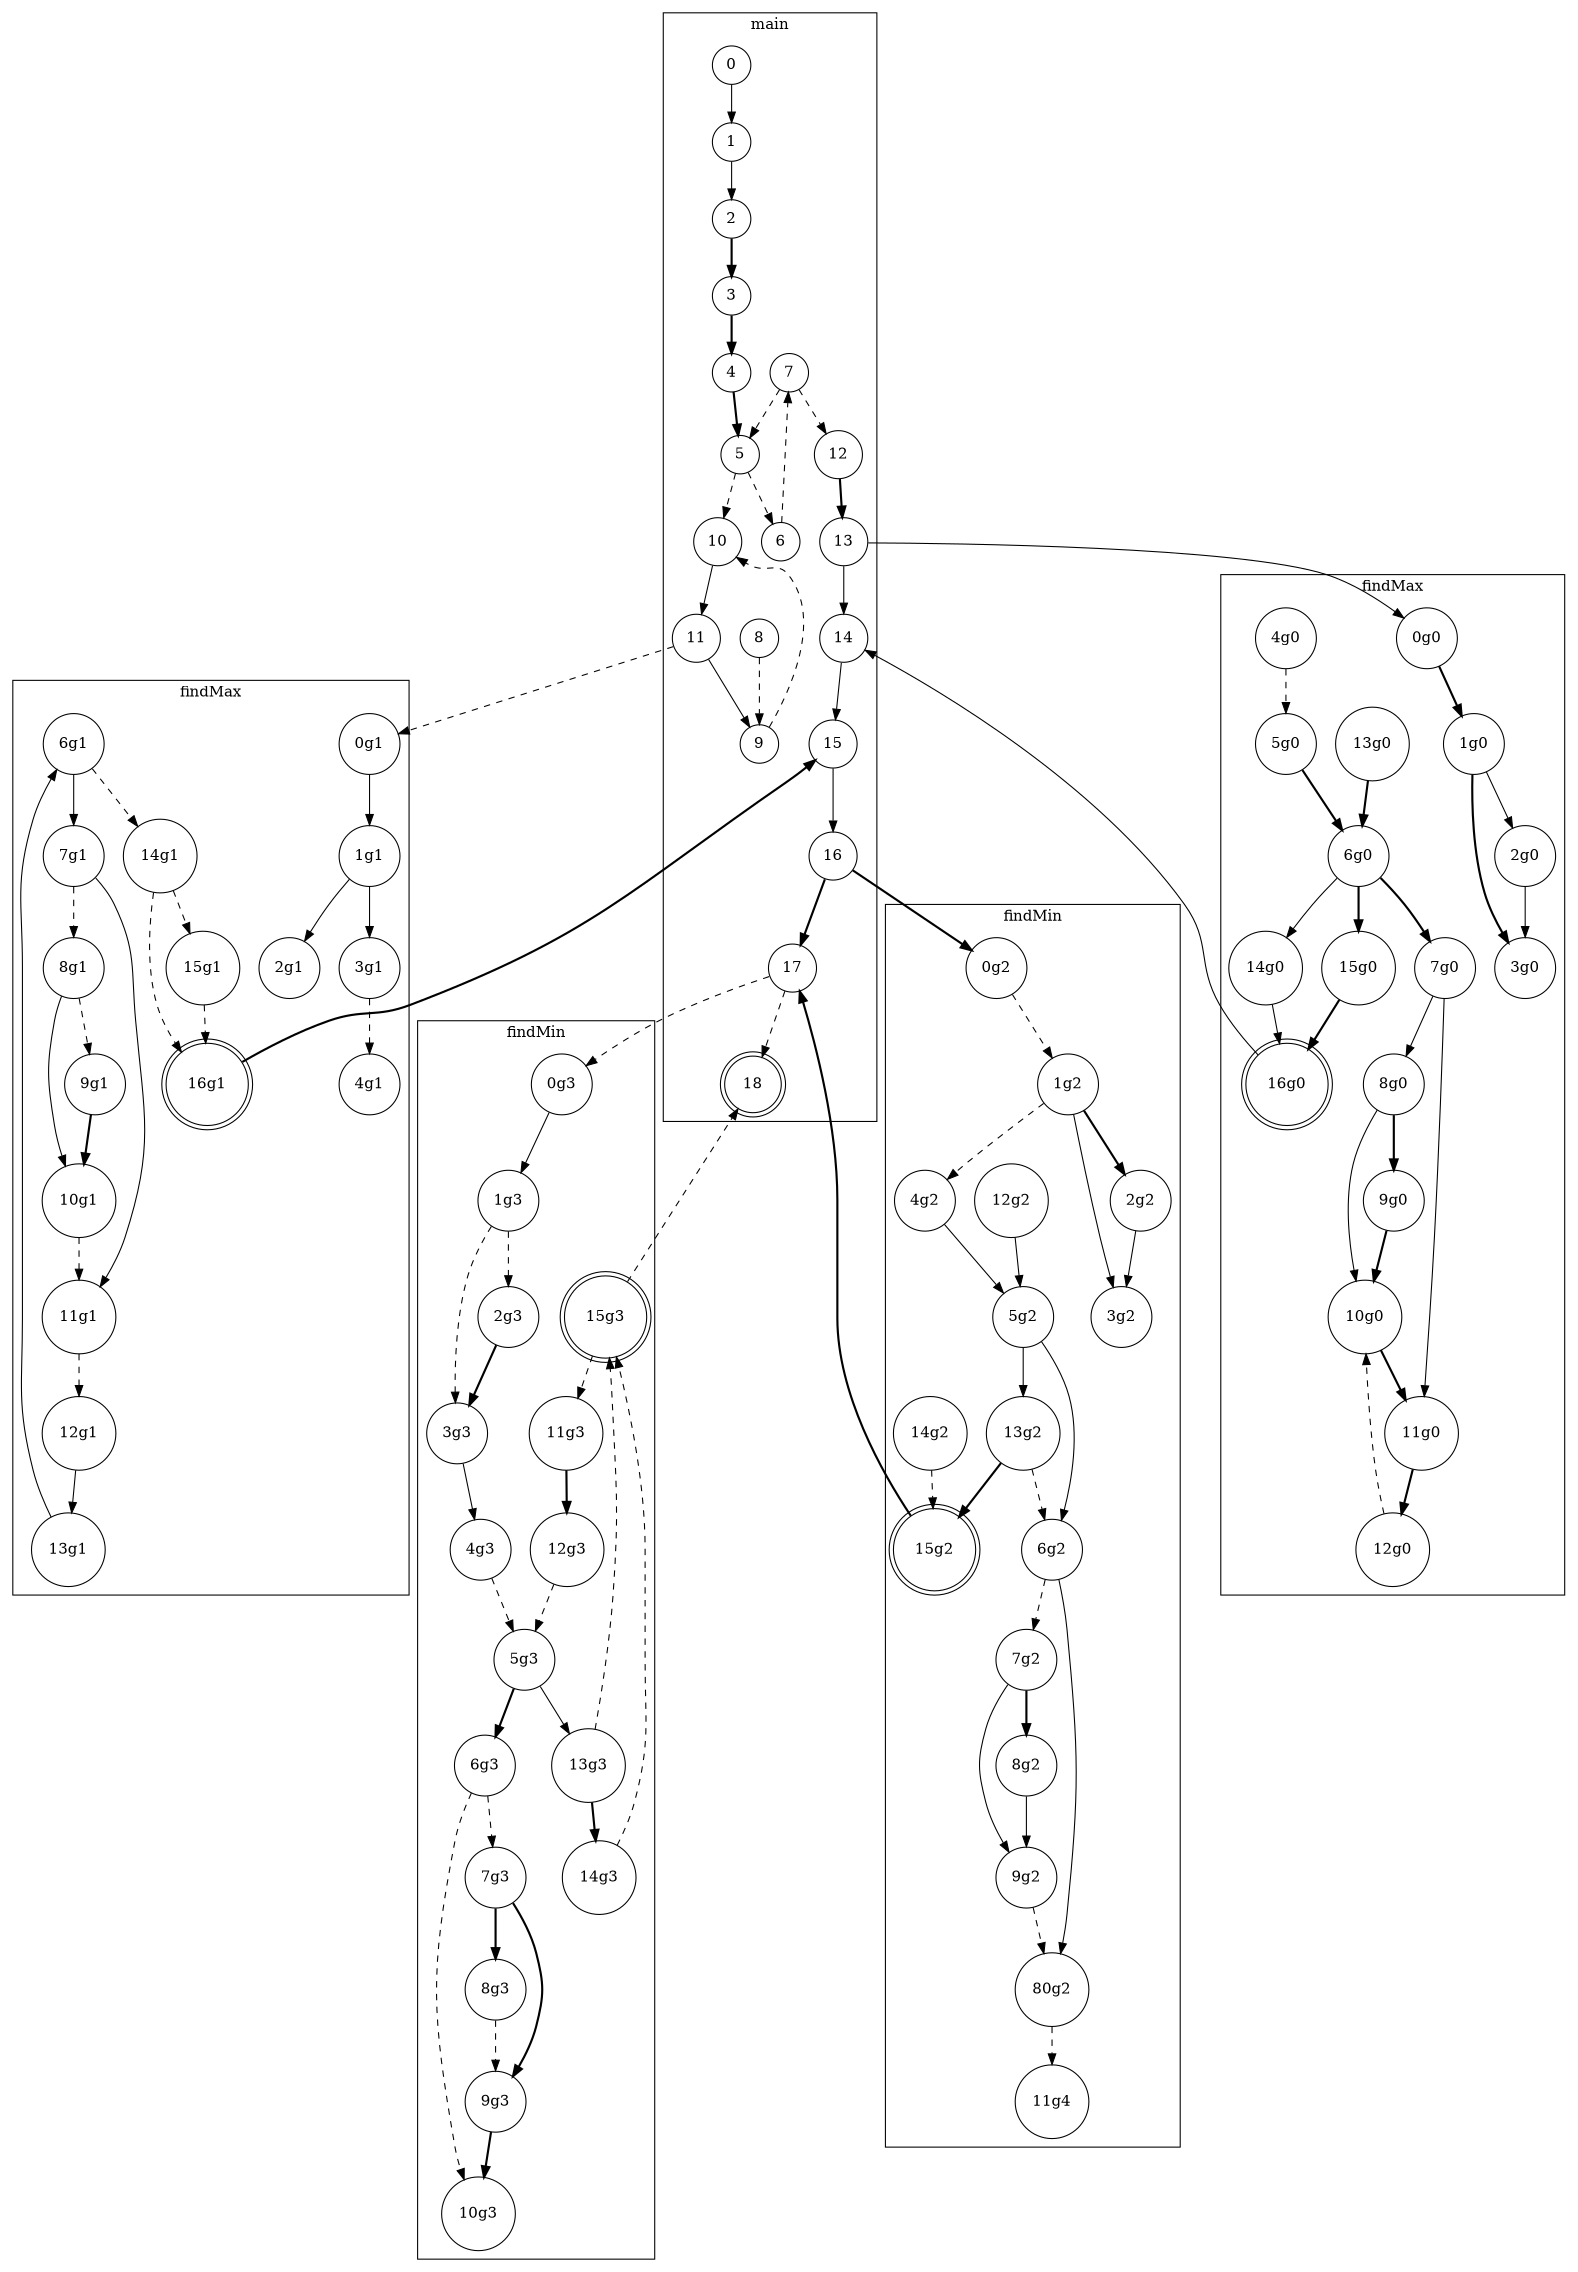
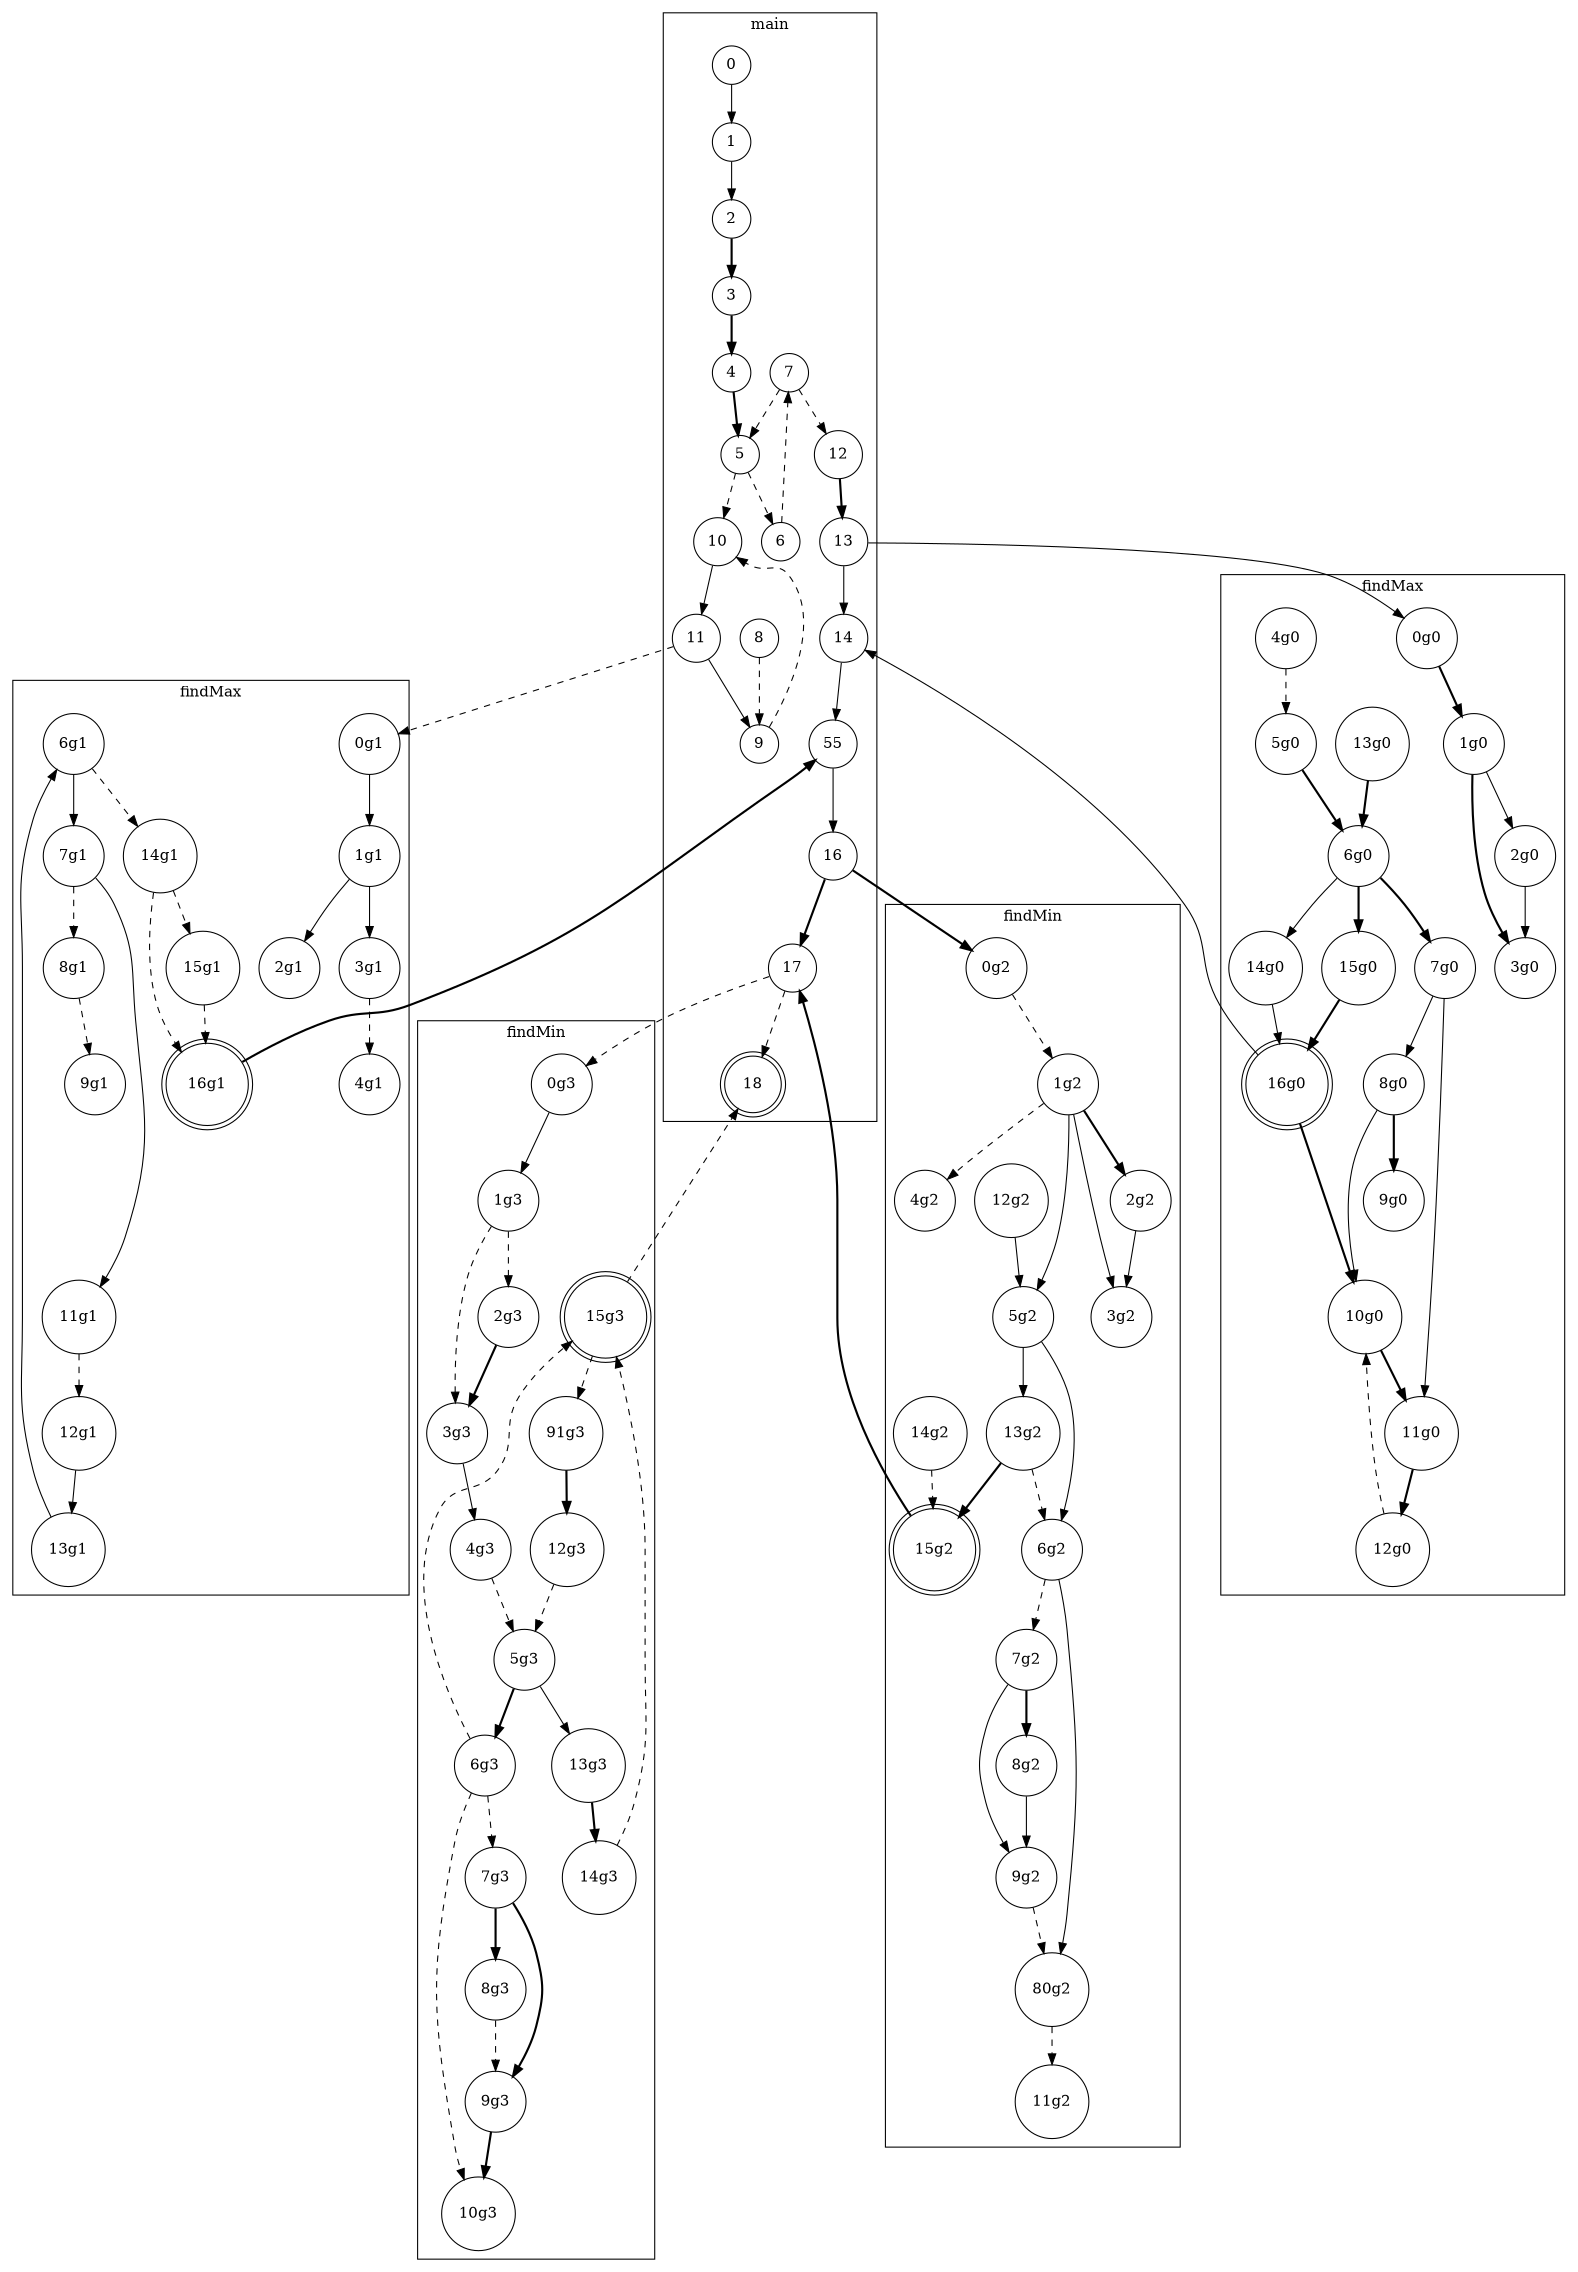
node "15": label "15" -> "55"
node "10g1": removed
edge "9g0" -> "10g0": now "16g0" -> "10g0"
edge "4g2" -> "5g2": now "1g2" -> "5g2"
node "11g3": label "11g3" -> "91g3"
edge "13g3" -> "15g3": now "6g3" -> "15g3"
node "11g4": label "11g4" -> "11g2"
